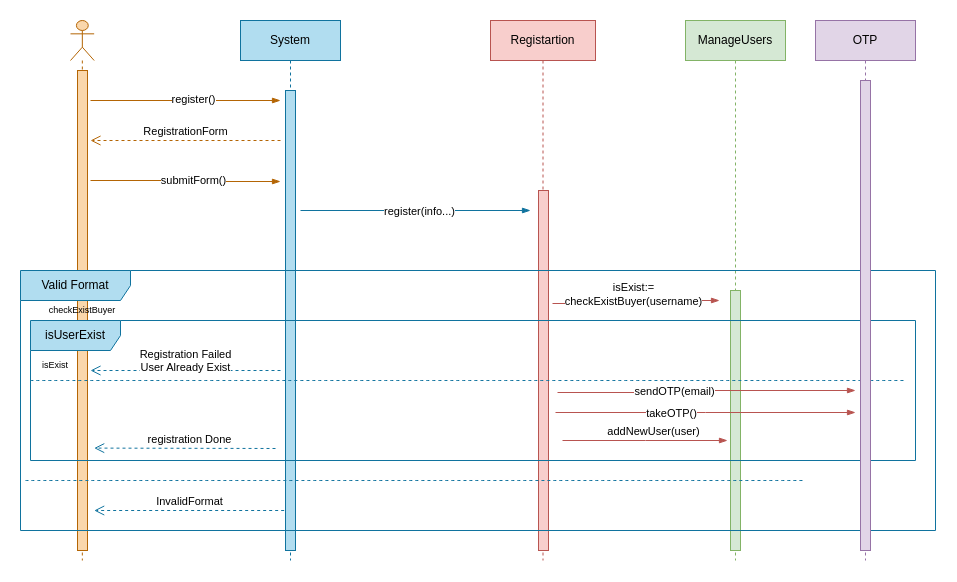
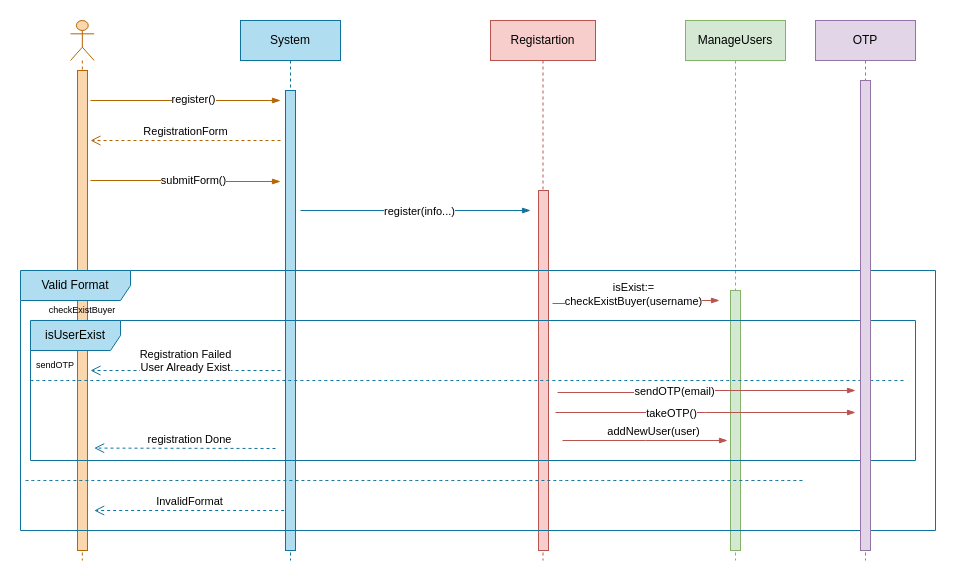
node "isExist": label "isExist" -> "sendOTP"
